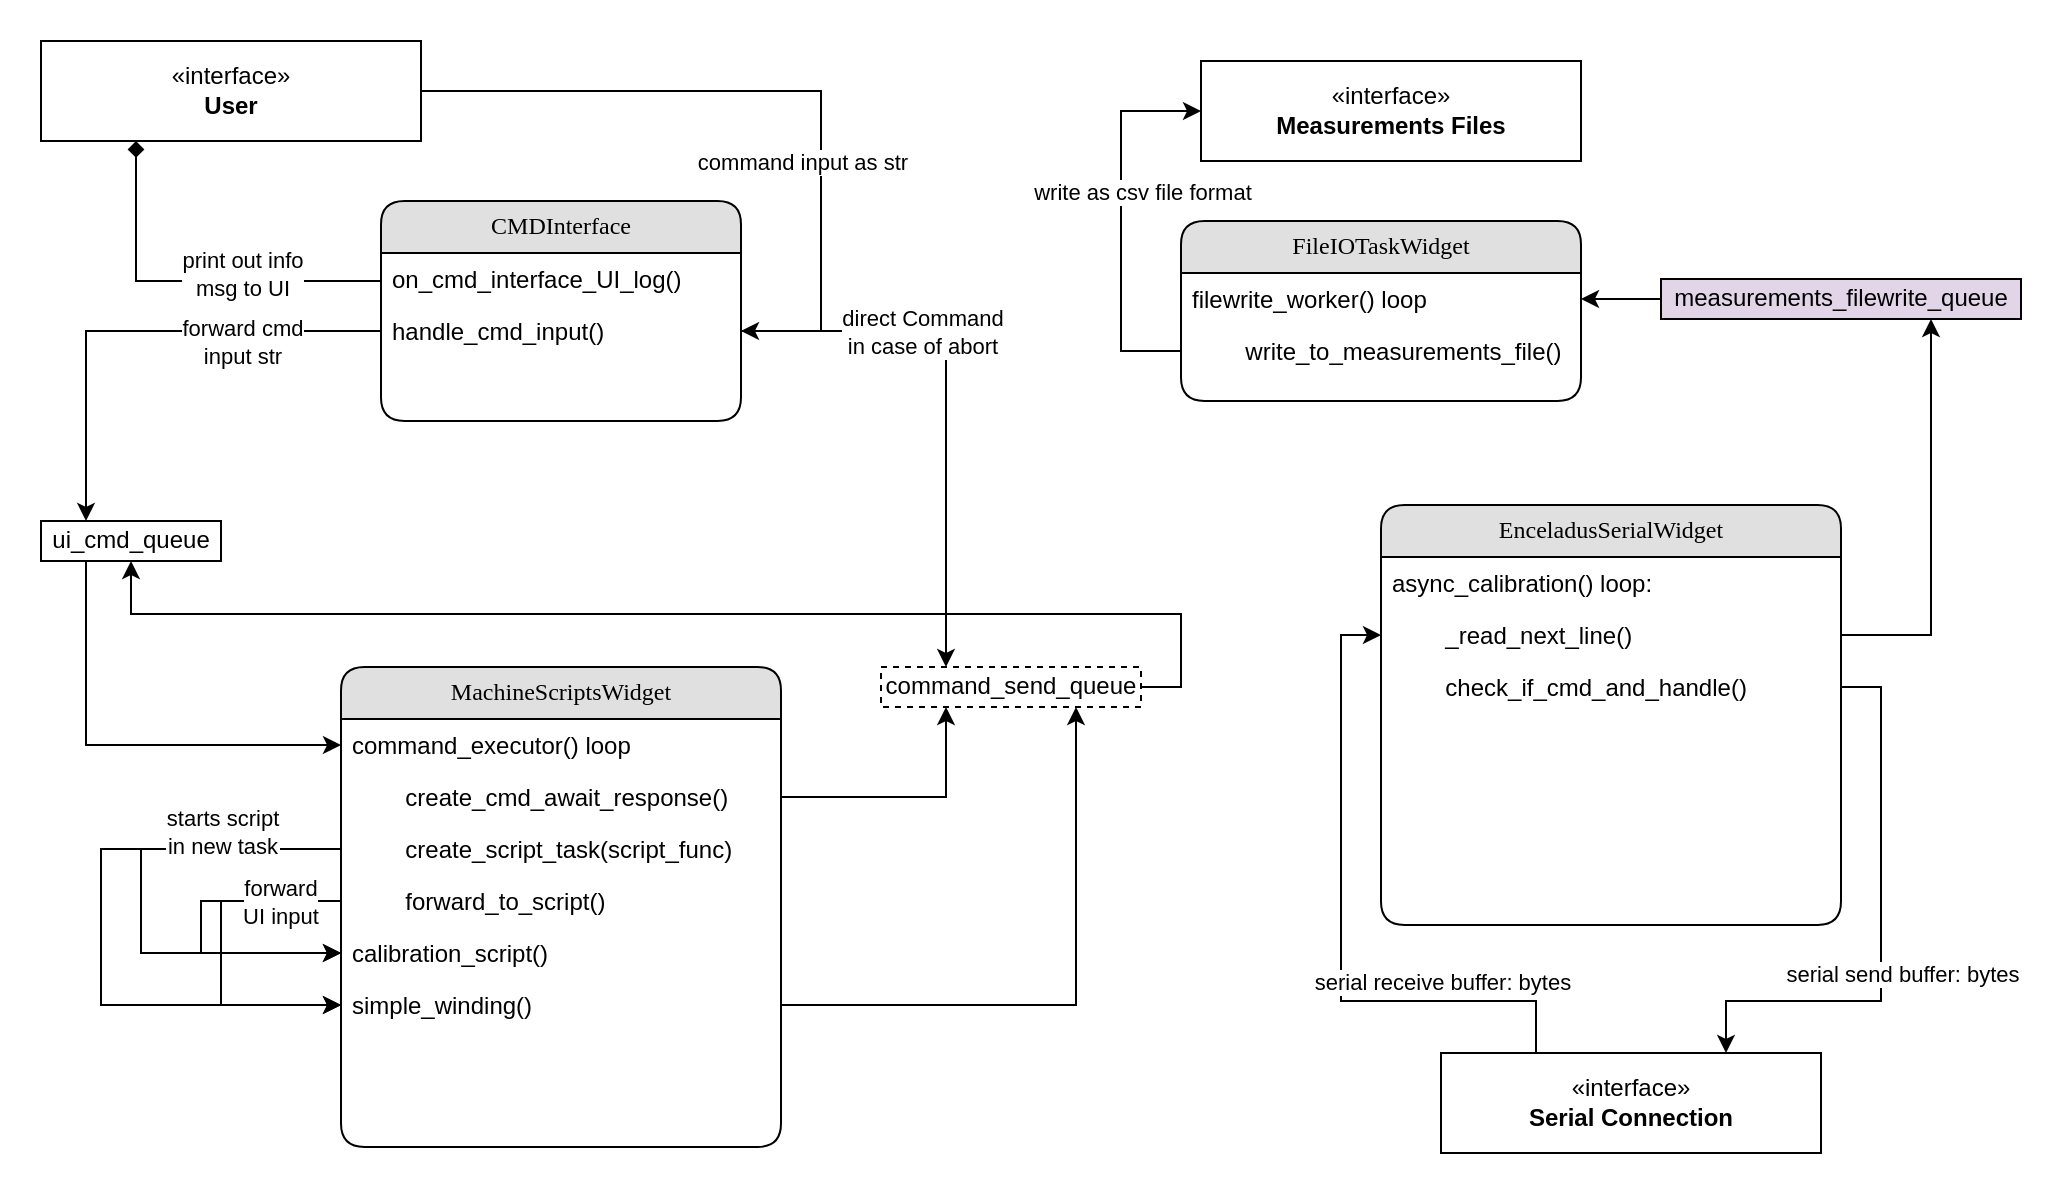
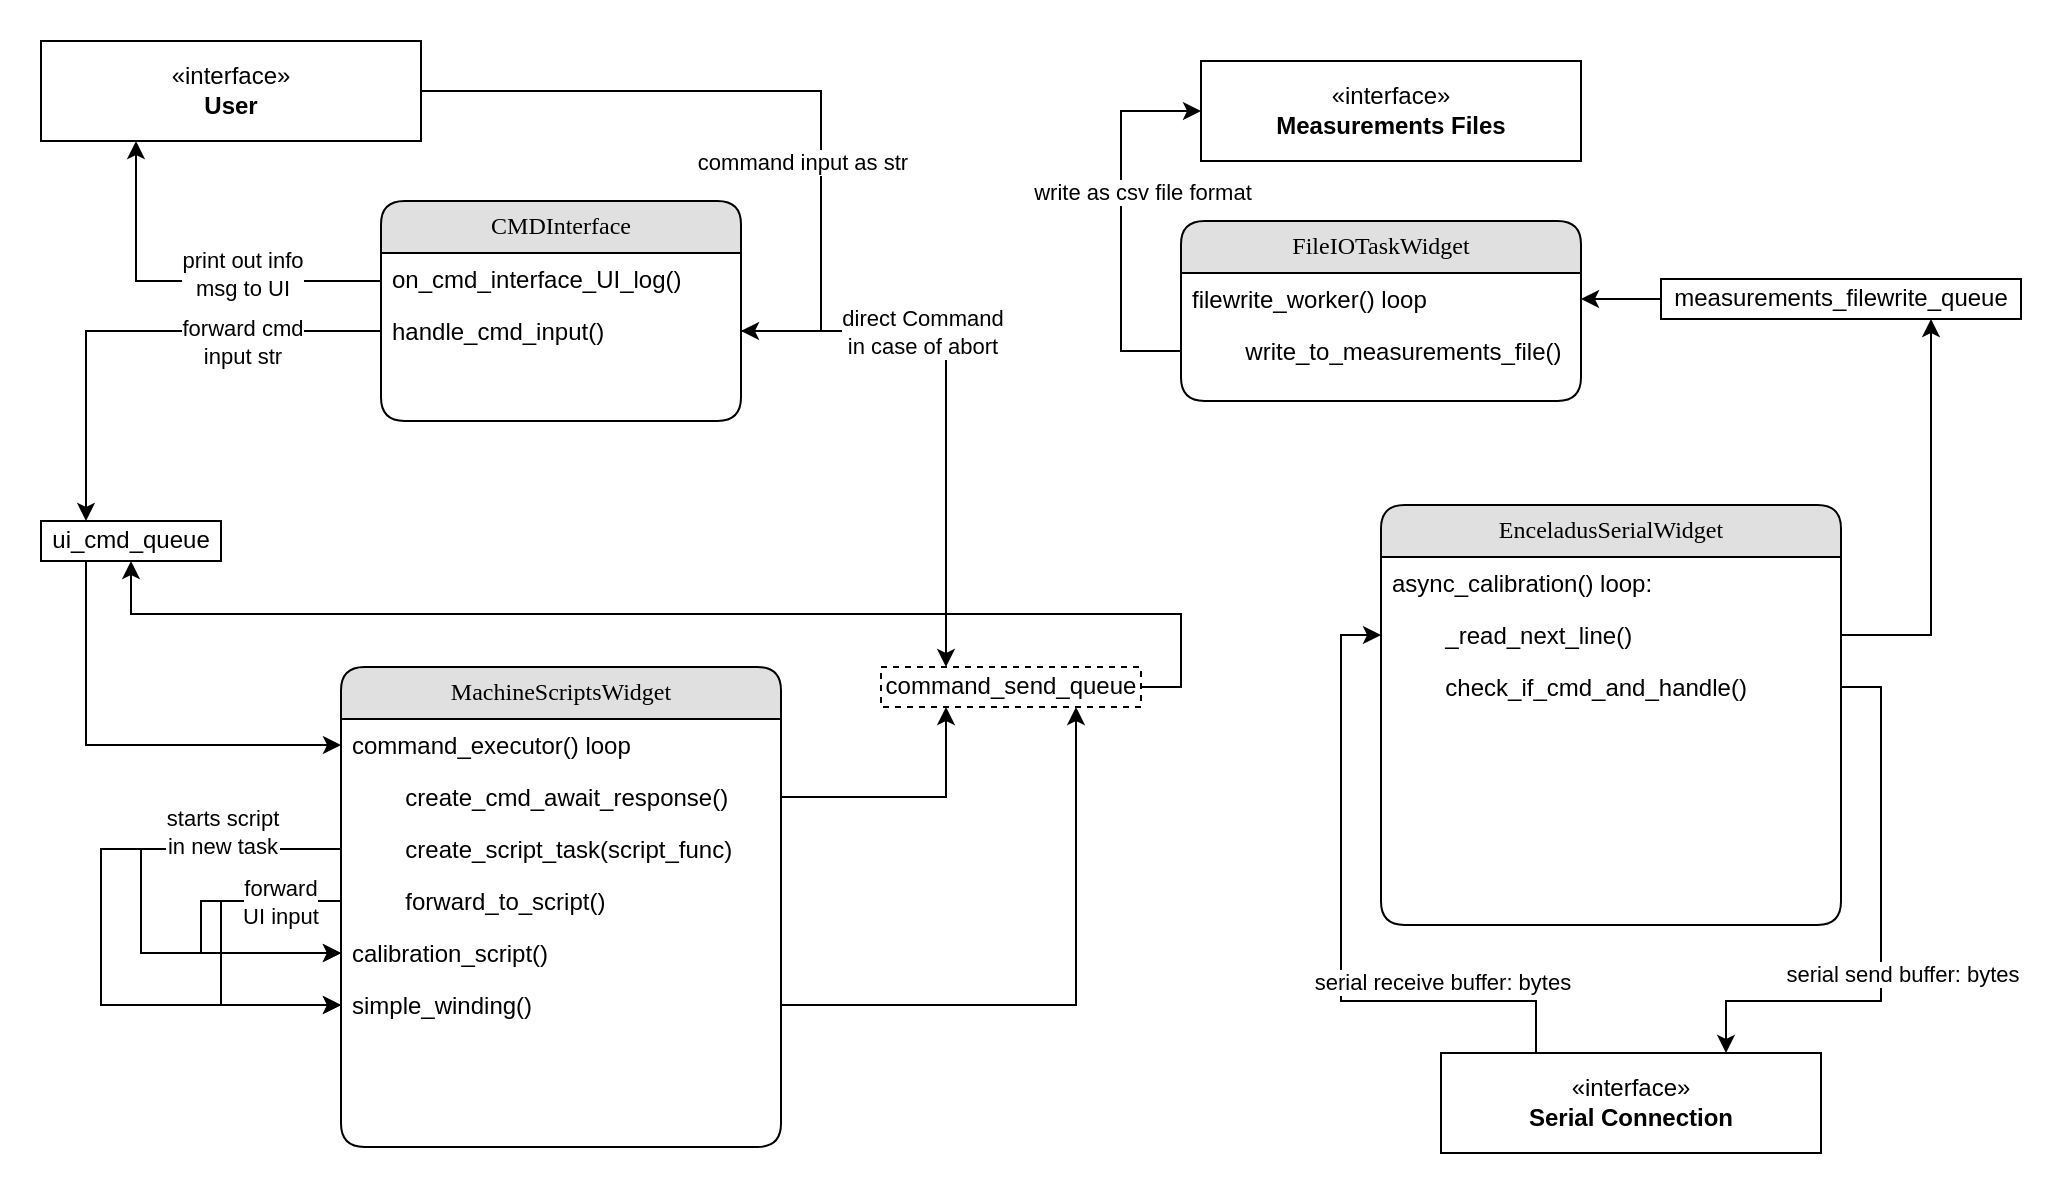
edge "on_cmd_interface_UI_log()" -> "«interface» User": arrowhead diamond -> classic
node "measurements_filewrite_queue": fillcolor #e1d5e7 -> #ffffff
